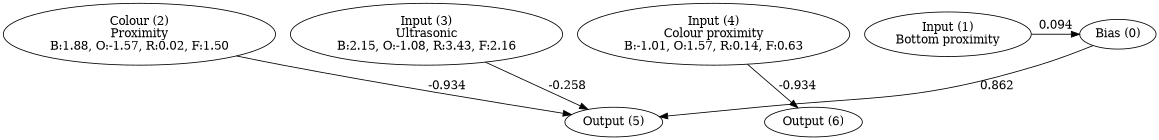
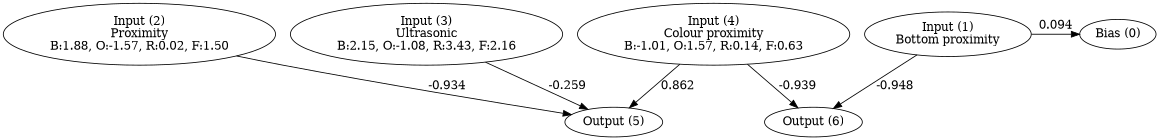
node "Colour (2) Proximity B:1.88, O:-1.57, R:0.02, F:1.50": label "Colour (2) Proximity B:1.88, O:-1.57, R:0.02, F:1.50" -> "Input (2) Proximity B:1.88, O:-1.57, R:0.02, F:1.50"
edge "Input (1) Bottom proximity" -> "Output (6)": added, label "-0.948"
edge "Input (3) Ultrasonic B:2.15, O:-1.08, R:3.43, F:2.16" -> "Output (5)": label "-0.258" -> "-0.259"
edge "Input (4) Colour proximity B:-1.01, O:1.57, R:0.14, F:0.63" -> "Output (6)": label "-0.934" -> "-0.939"
edge "Bias (0)" -> "Output (5)": now "Input (4) Colour proximity B:-1.01, O:1.57, R:0.14, F:0.63" -> "Output (5)"
